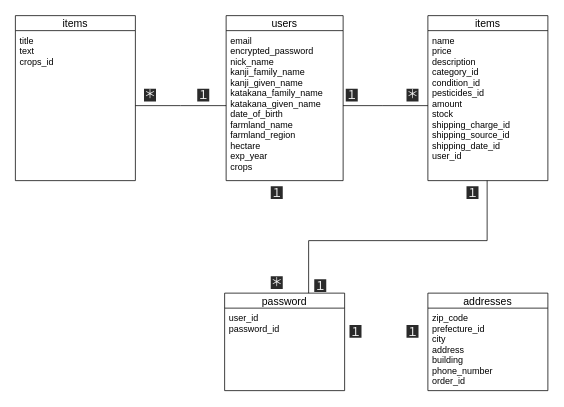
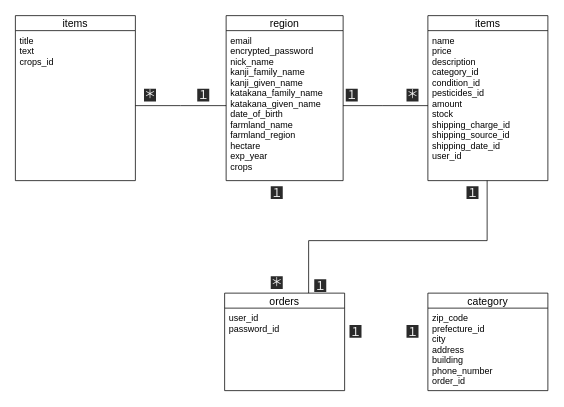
node "users": label "users" -> "region"
node "password": label "password" -> "orders"
node "addresses": label "addresses" -> "category"
